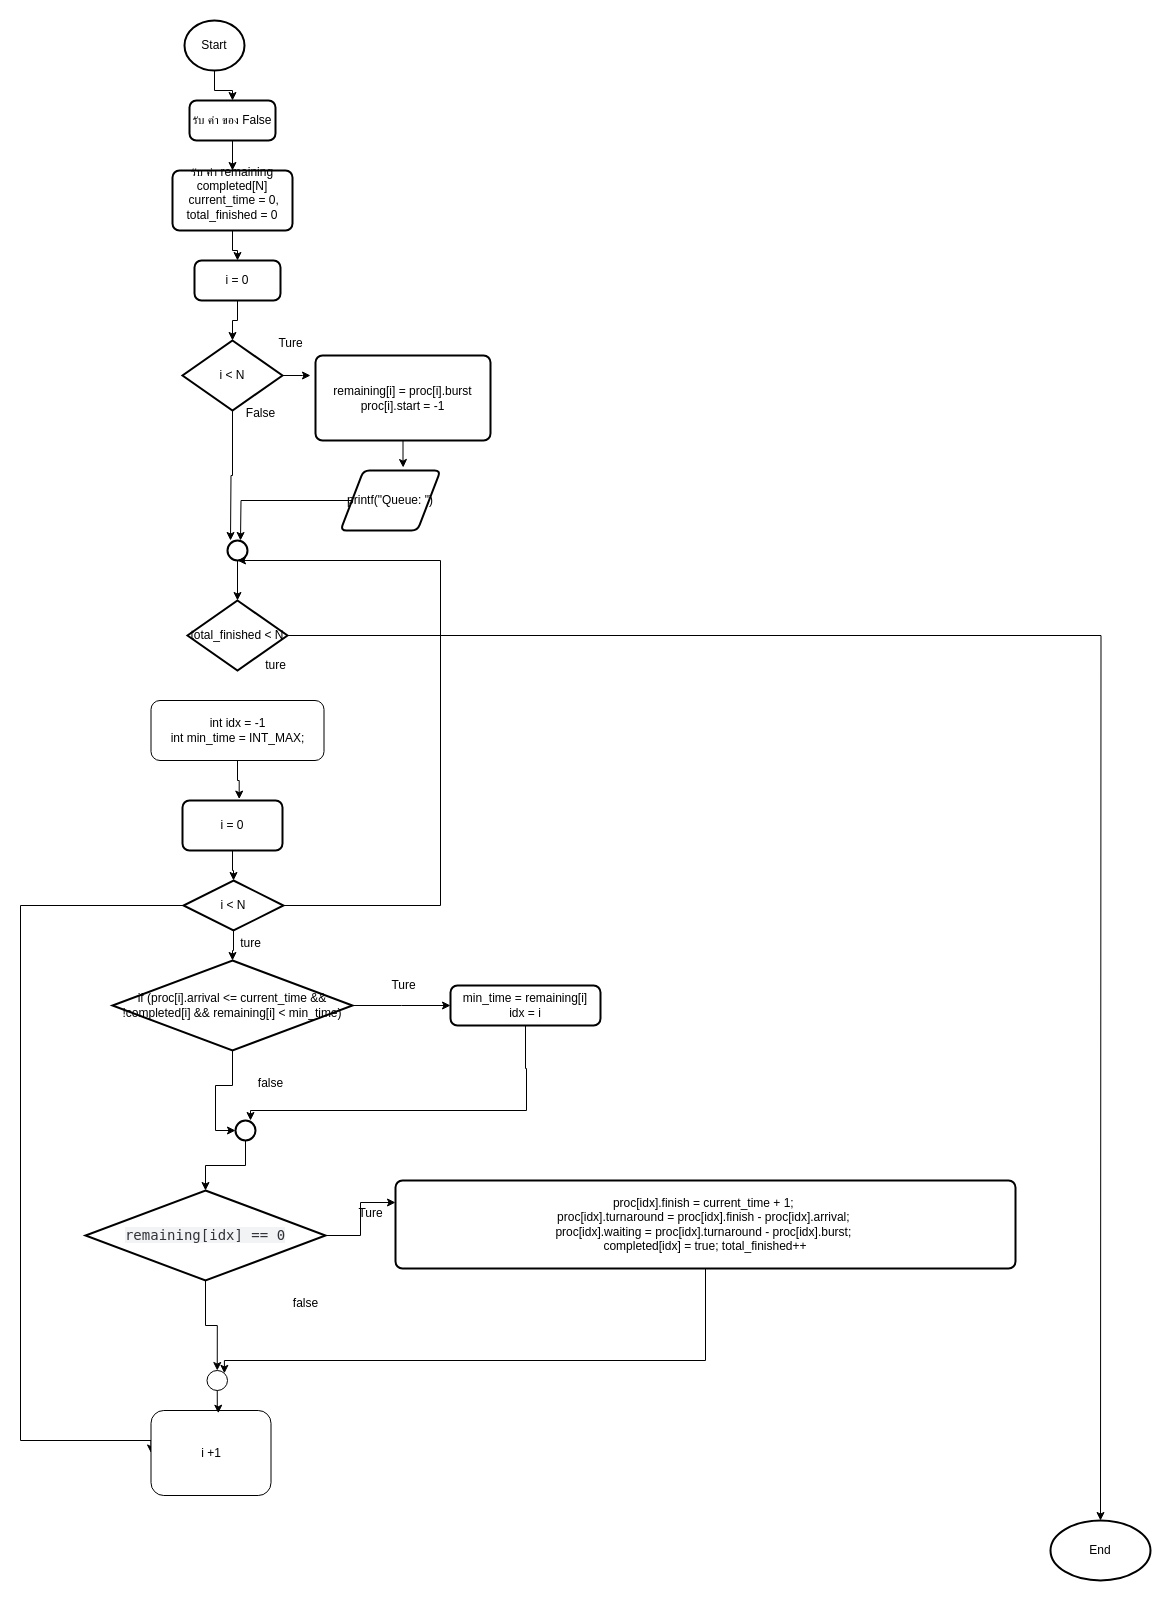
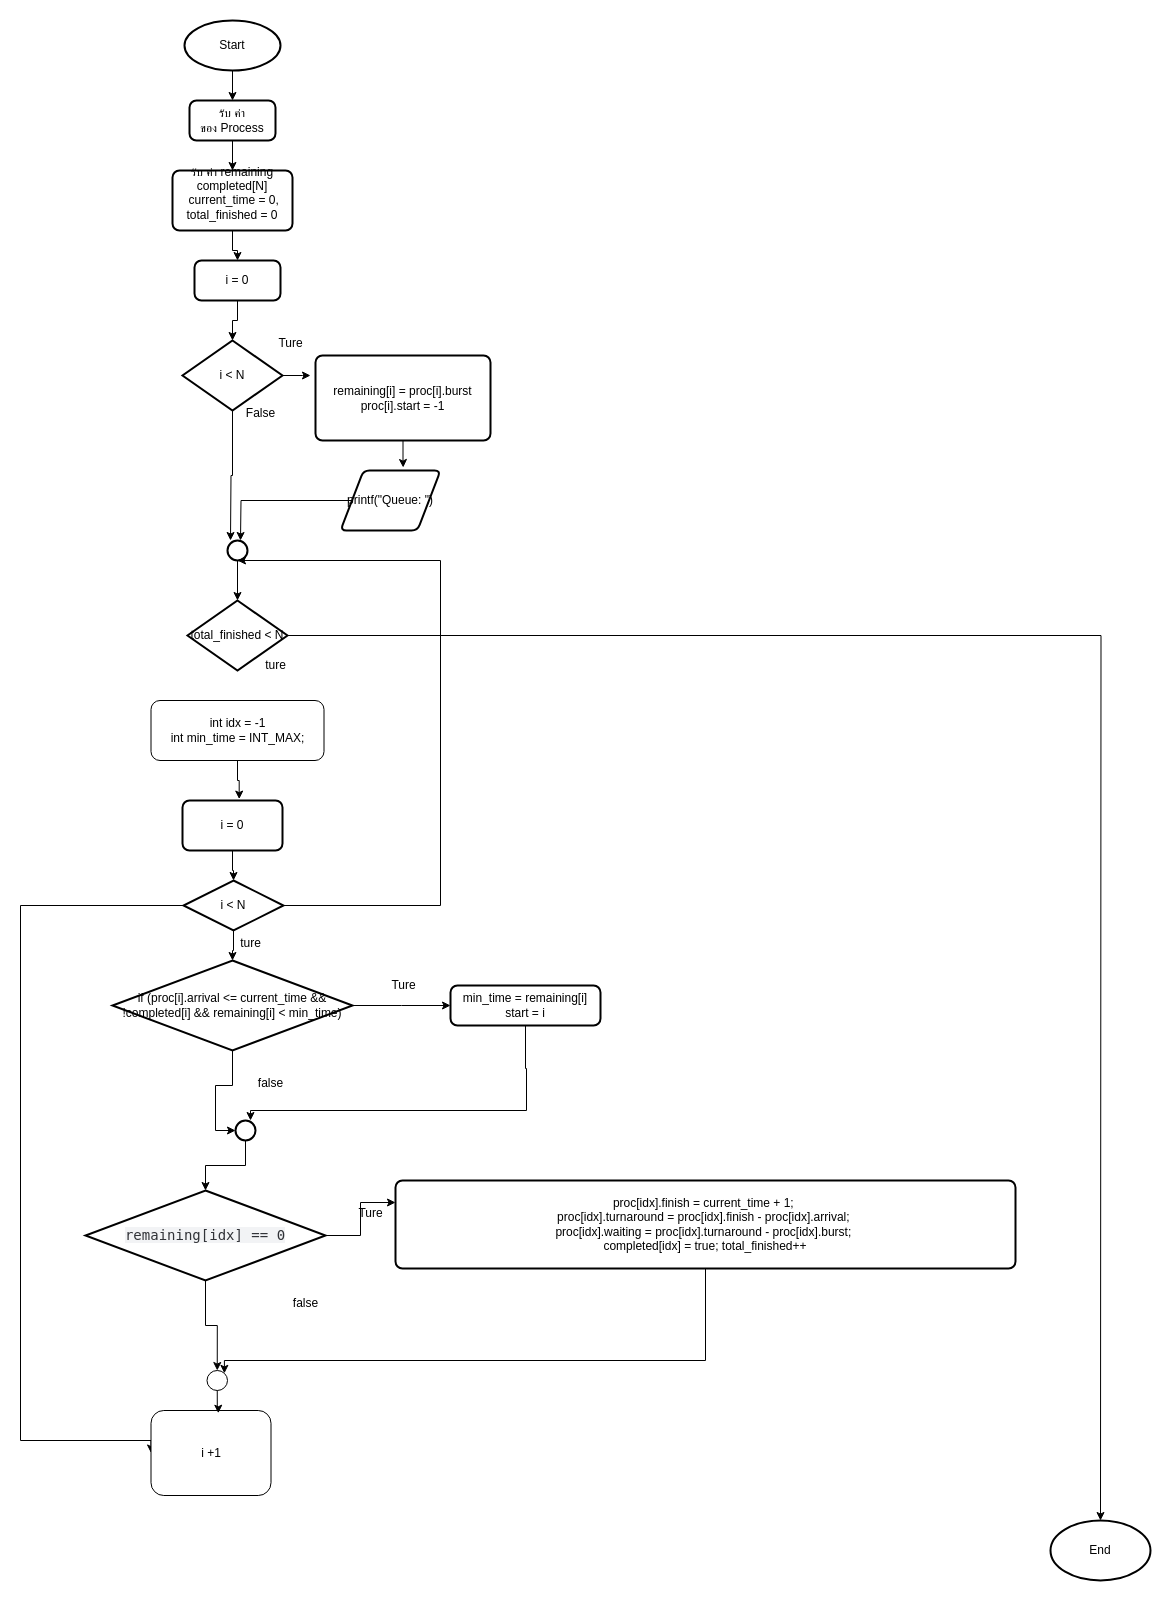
node "Start": size 60x50 -> 96x50
node "รับ ค่า ของ False": label "รับ ค่า ของ False" -> "รับ ค่า ของ Process"
node "min_time = remaining[i] idx = i": label "min_time = remaining[i] idx = i" -> "min_time = remaining[i] start = i"
